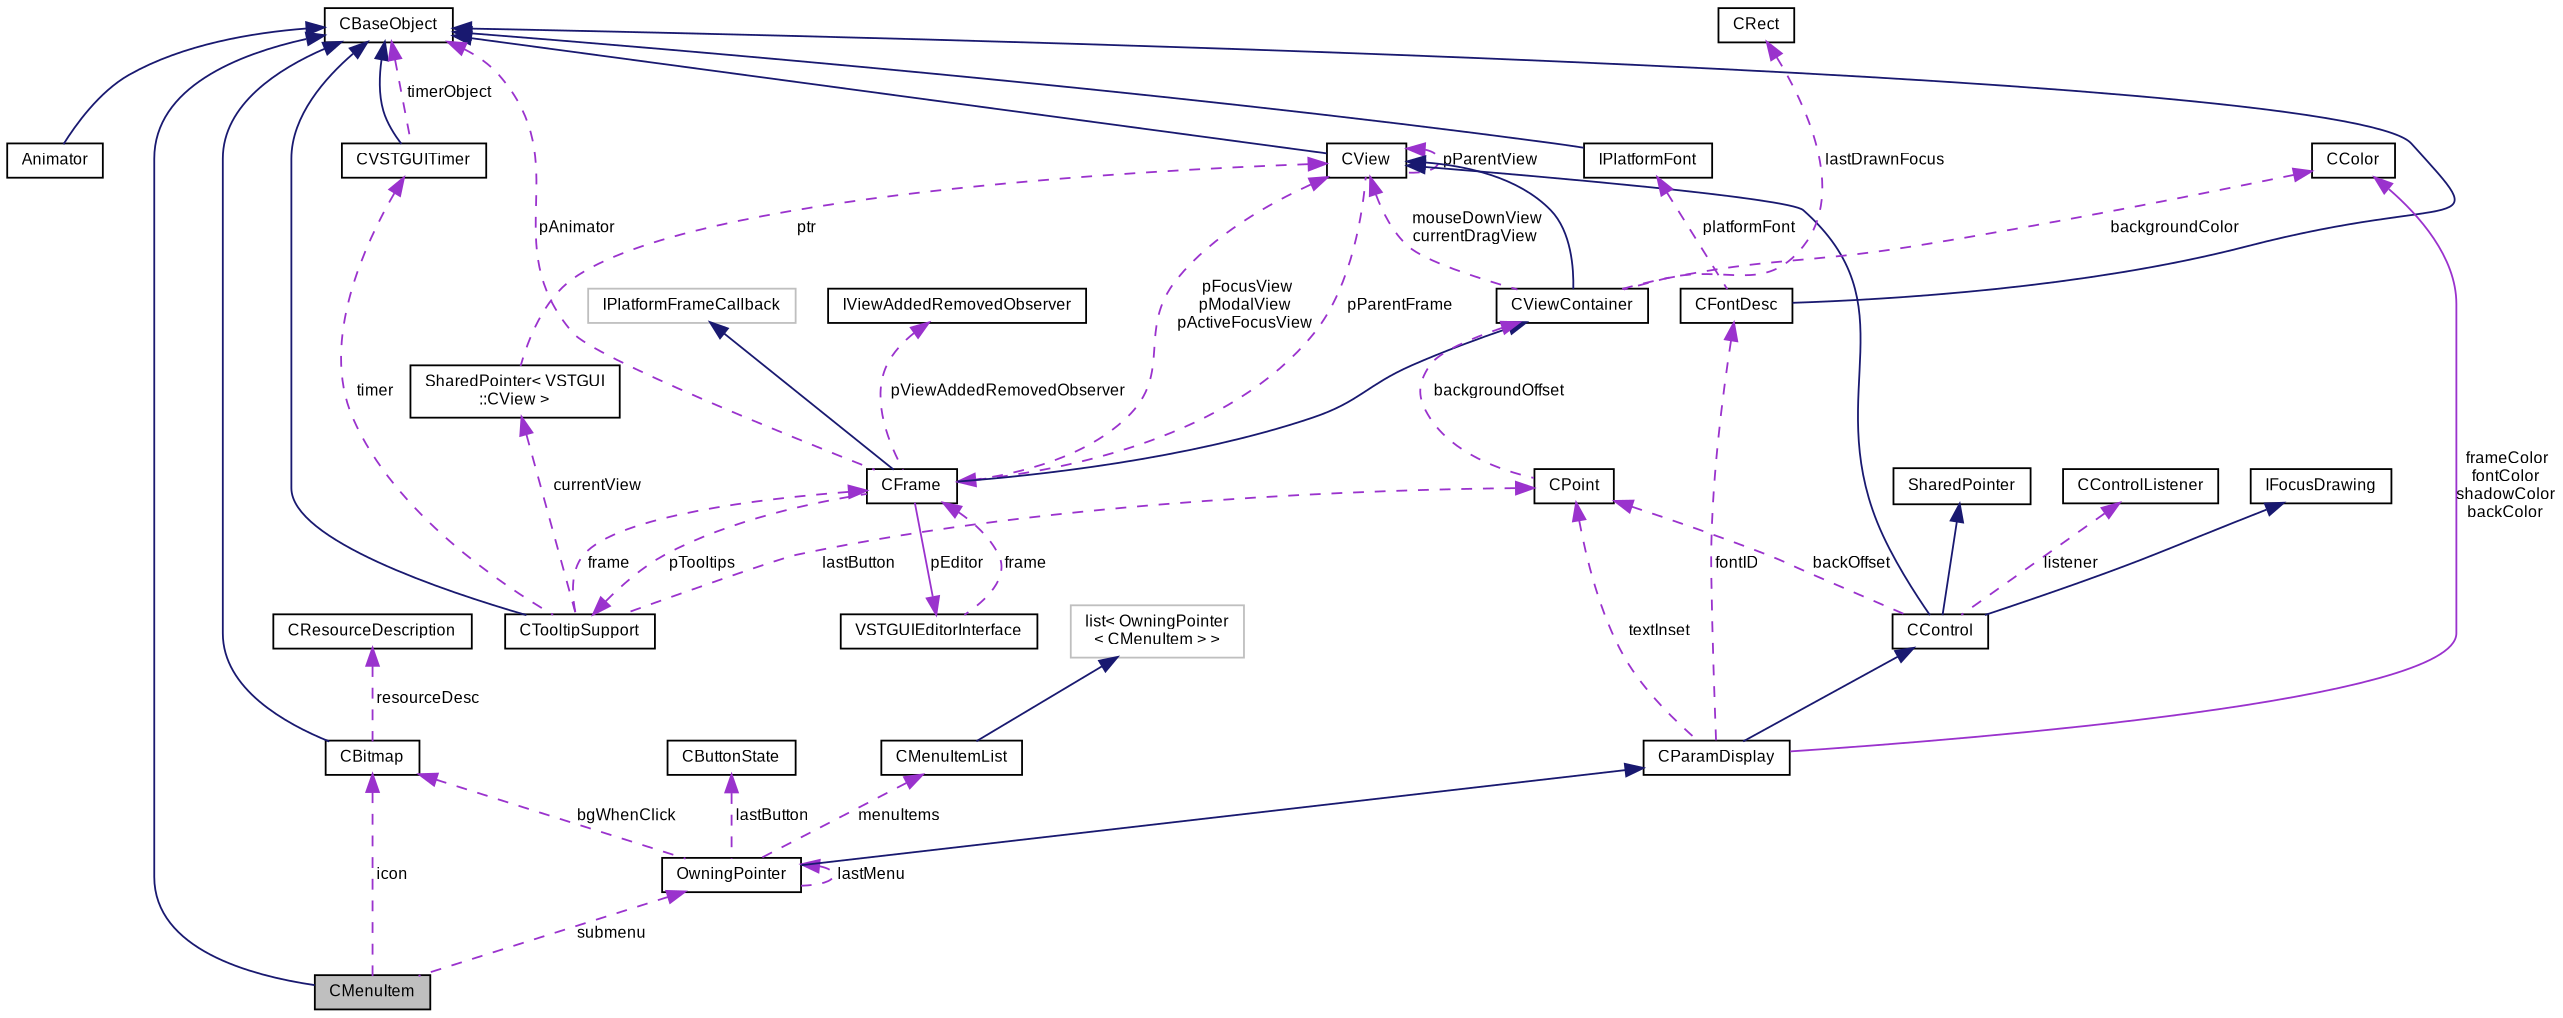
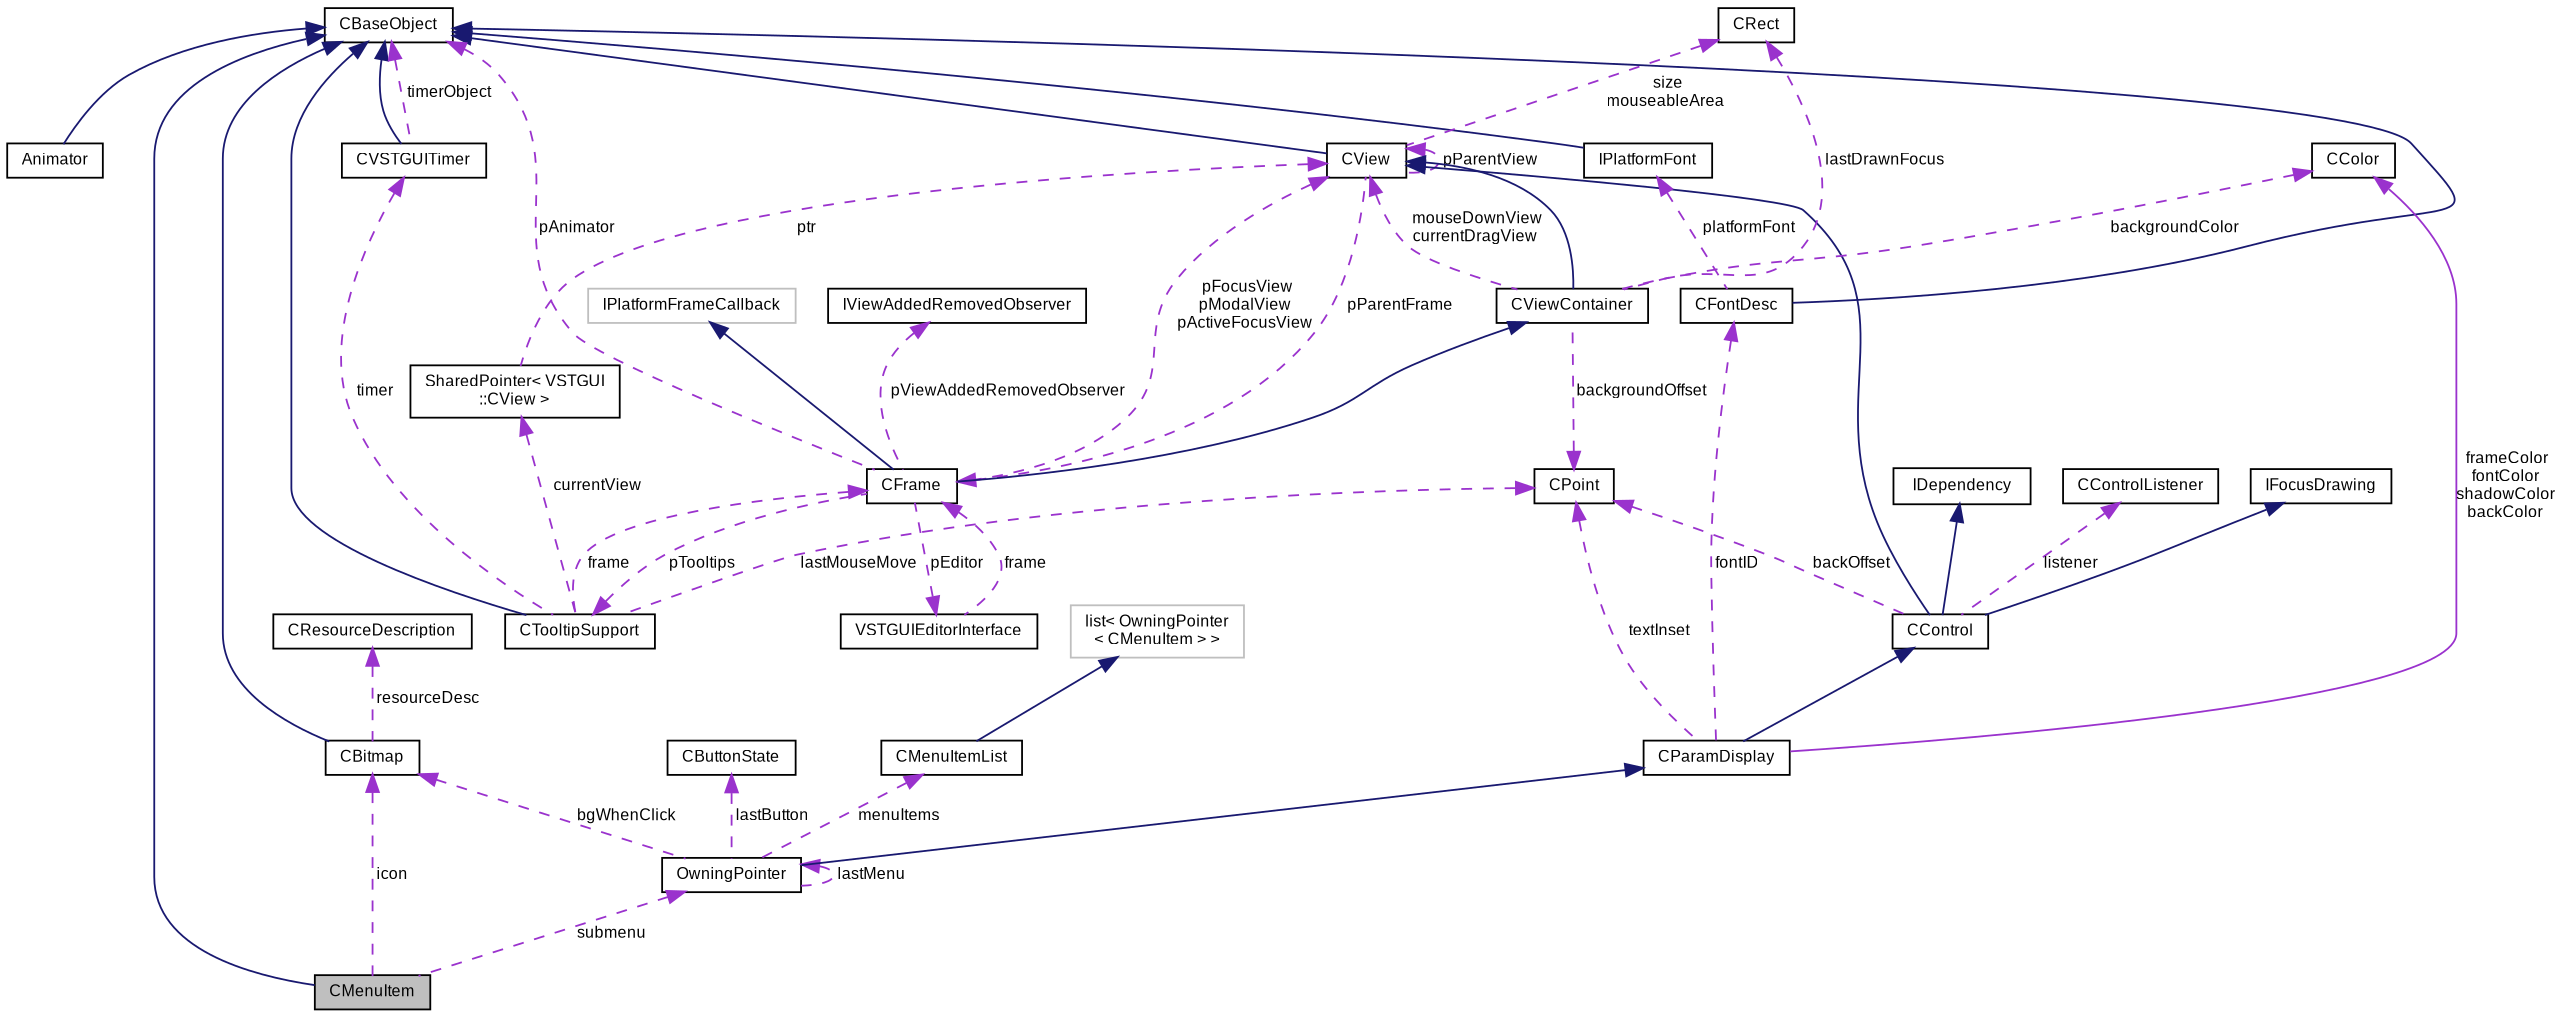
edge "CView" -> "CRect": added, label "size mouseableArea"
edge "CPoint" -> "CViewContainer": reversed
node "SharedPointer": label "SharedPointer" -> "IDependency"
edge "CFrame" -> "VSTGUIEditorInterface": style solid -> dashed
edge "CTooltipSupport" -> "CPoint": label " lastButton" -> " lastMouseMove"
